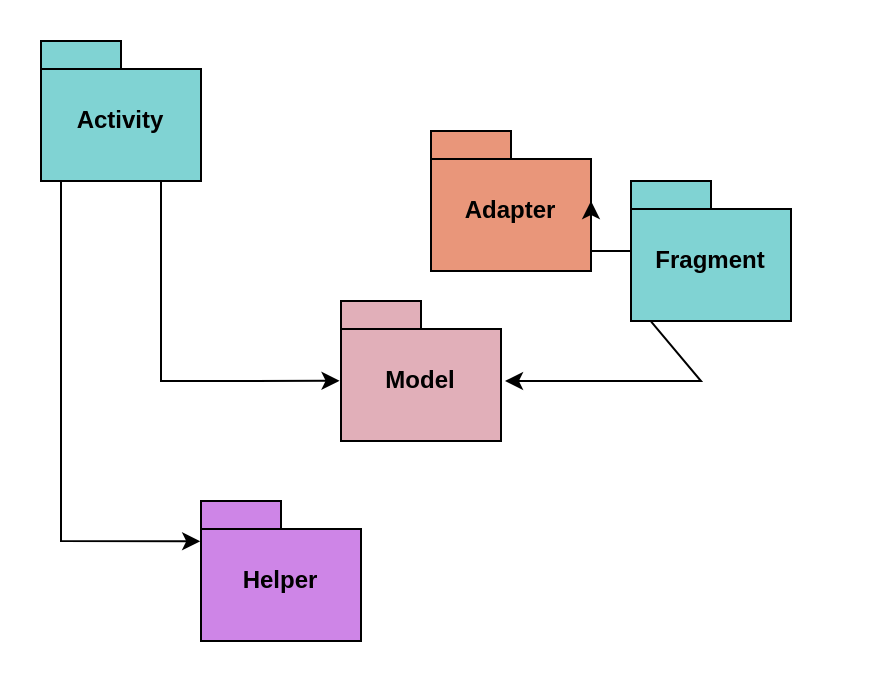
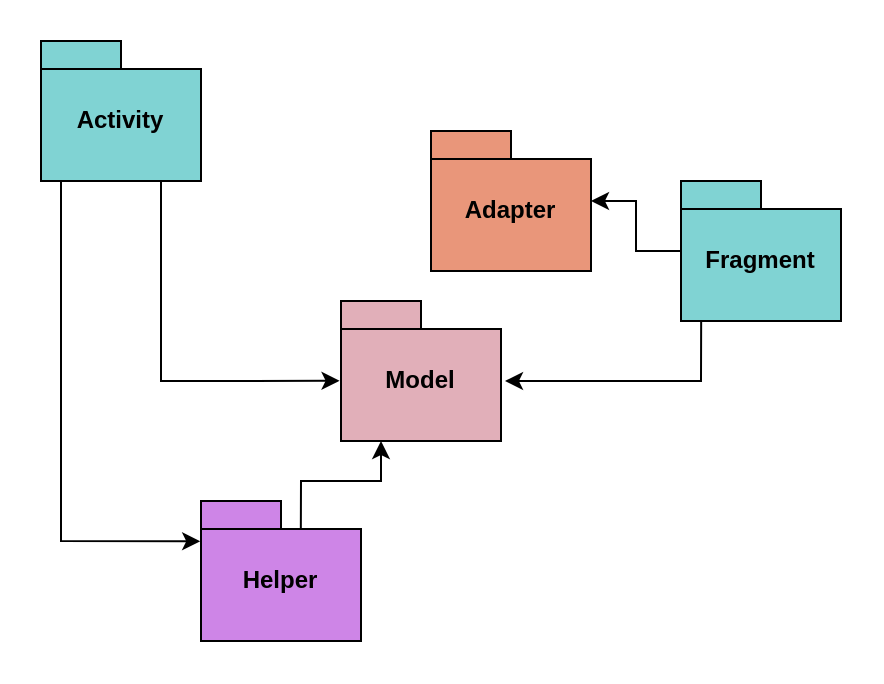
node "Fragment": moved (711, 251) -> (761, 251)
edge "Helper" -> "Model": added
